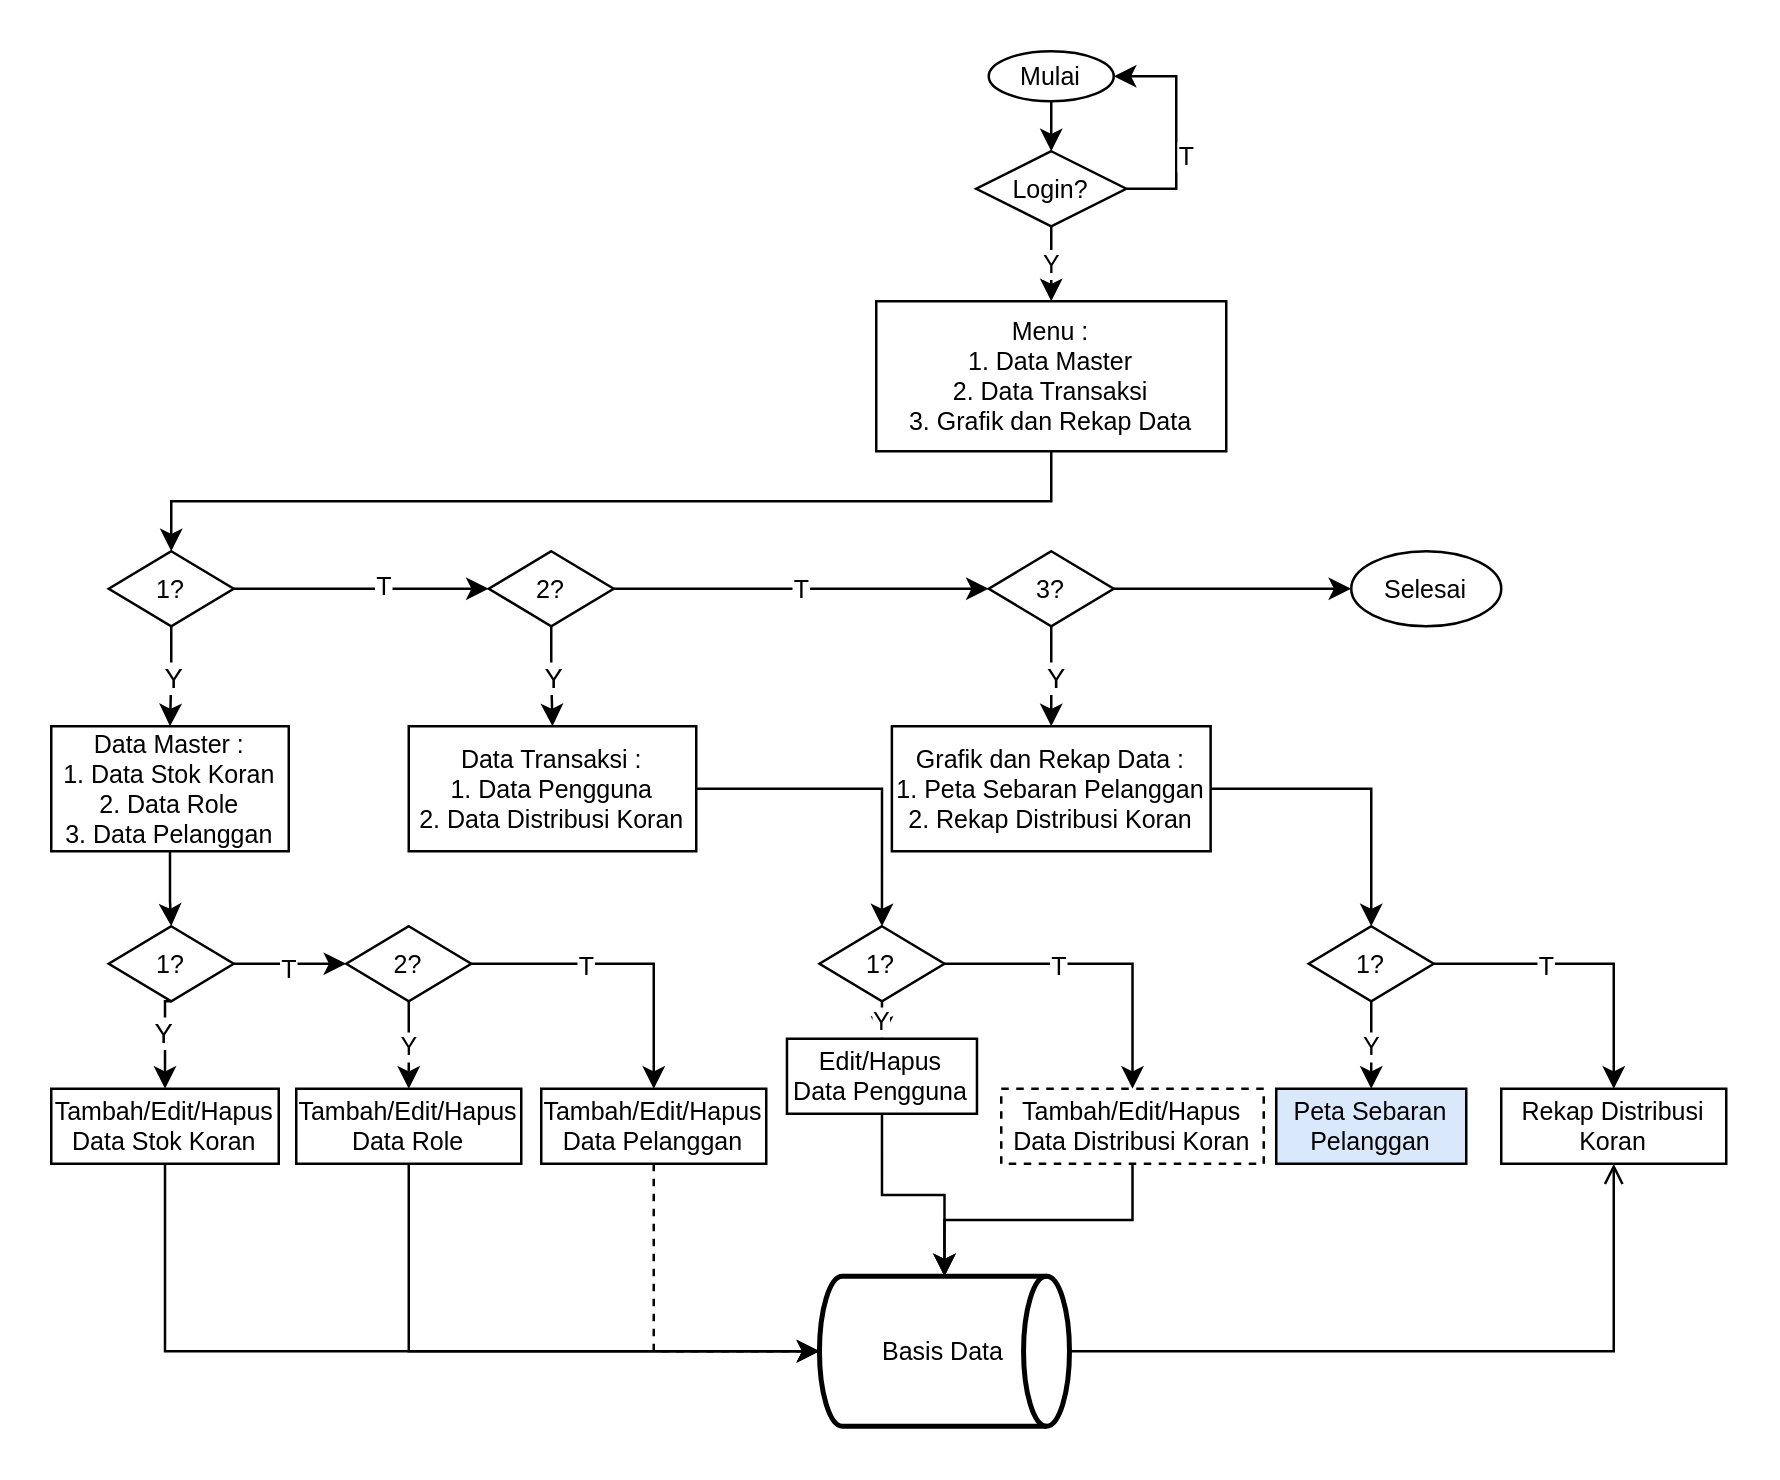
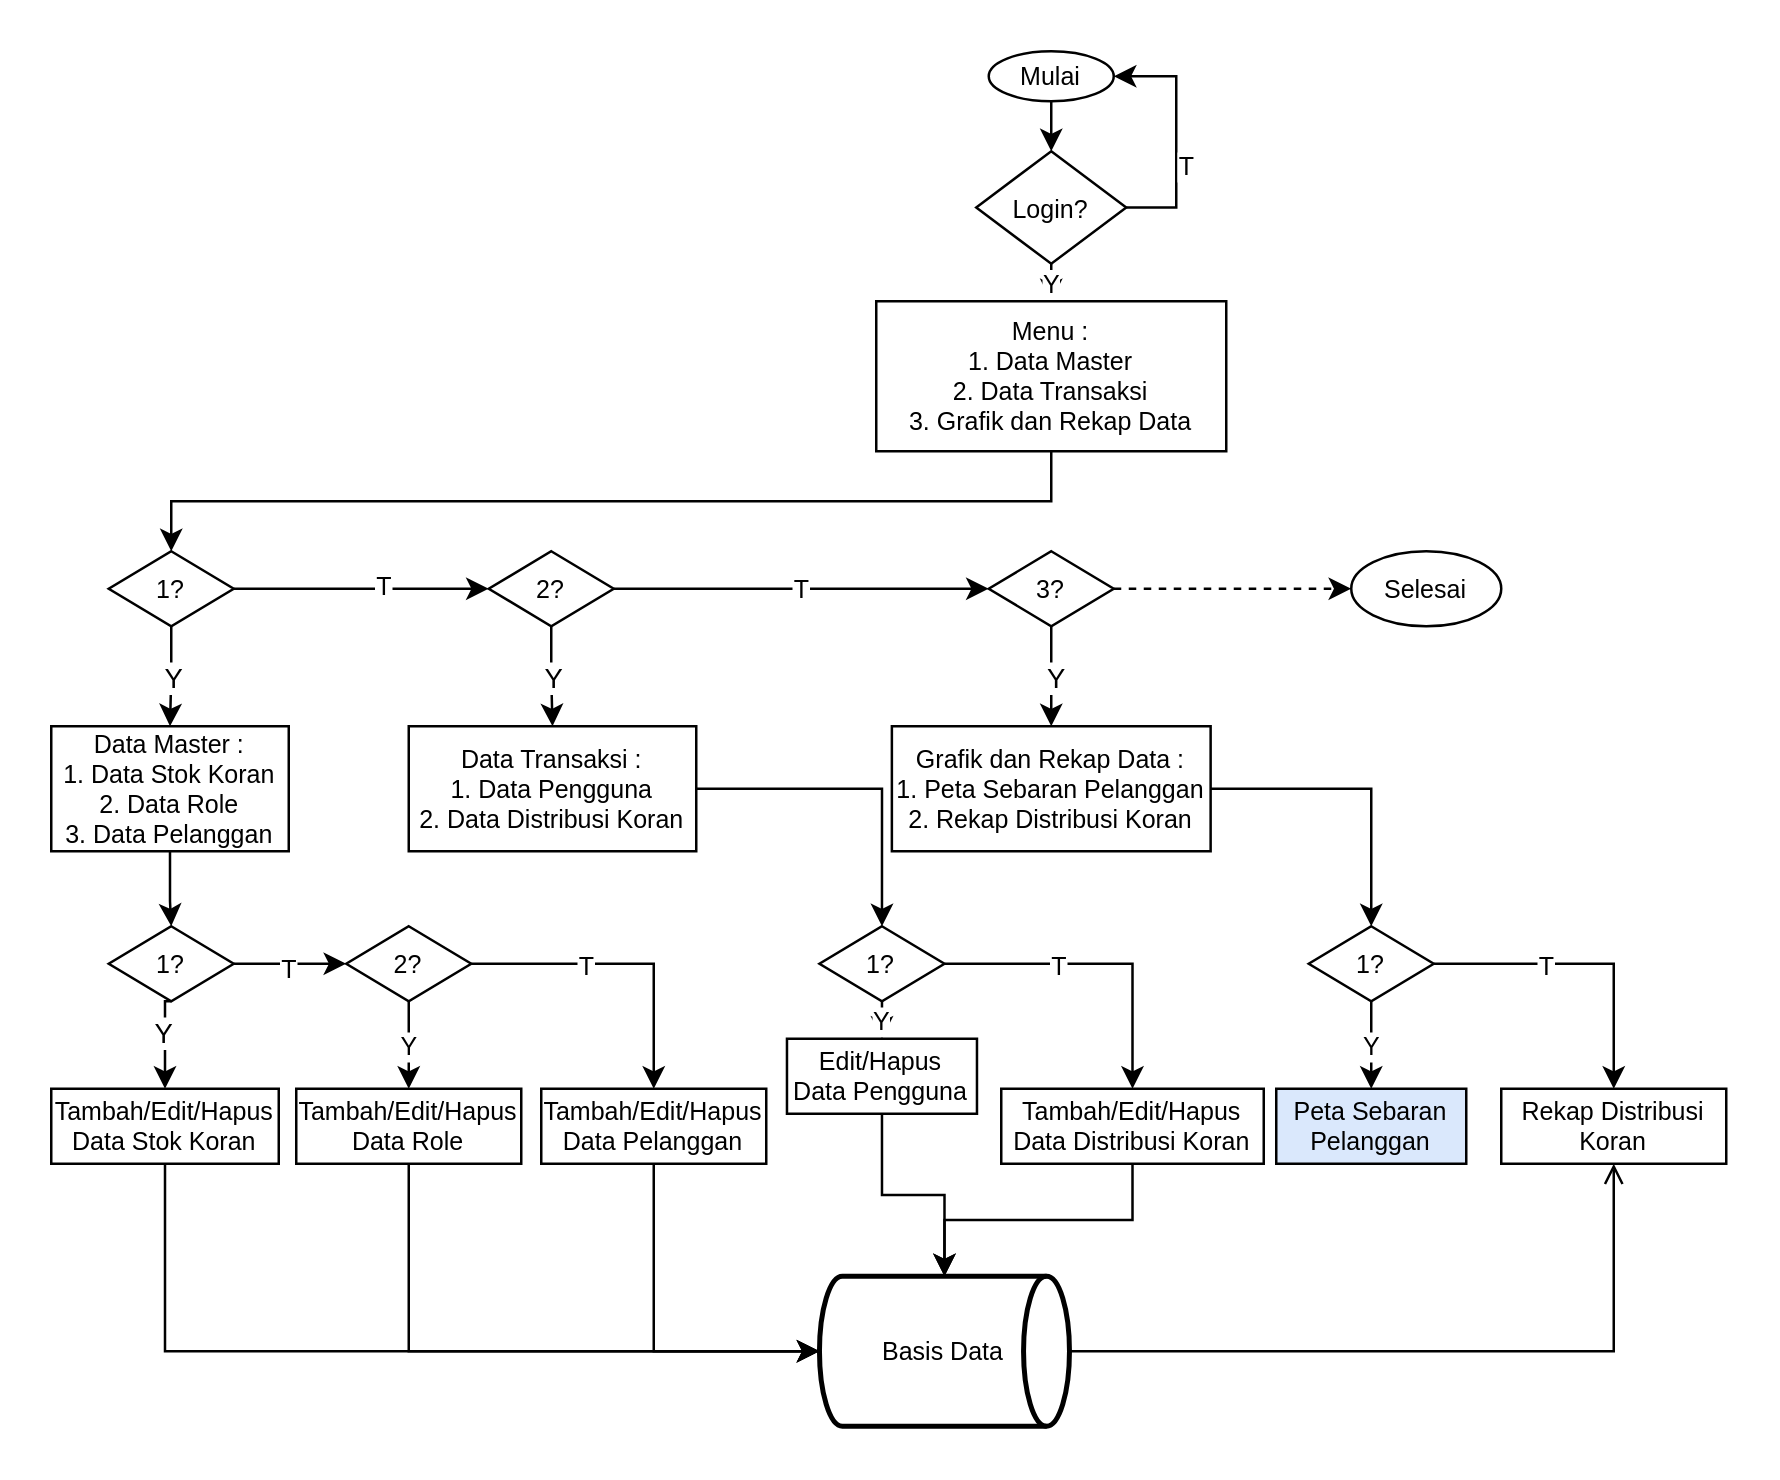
node "Login?": size 150x75 -> 150x113
edge "3?" -> "Selesai": style solid -> dashed
node "Tambah/Edit/HapusData Distribusi Koran": style dashed -> solid
edge "Tambah/Edit/HapusData Pelanggan" -> "Basis Data": style dashed -> solid
